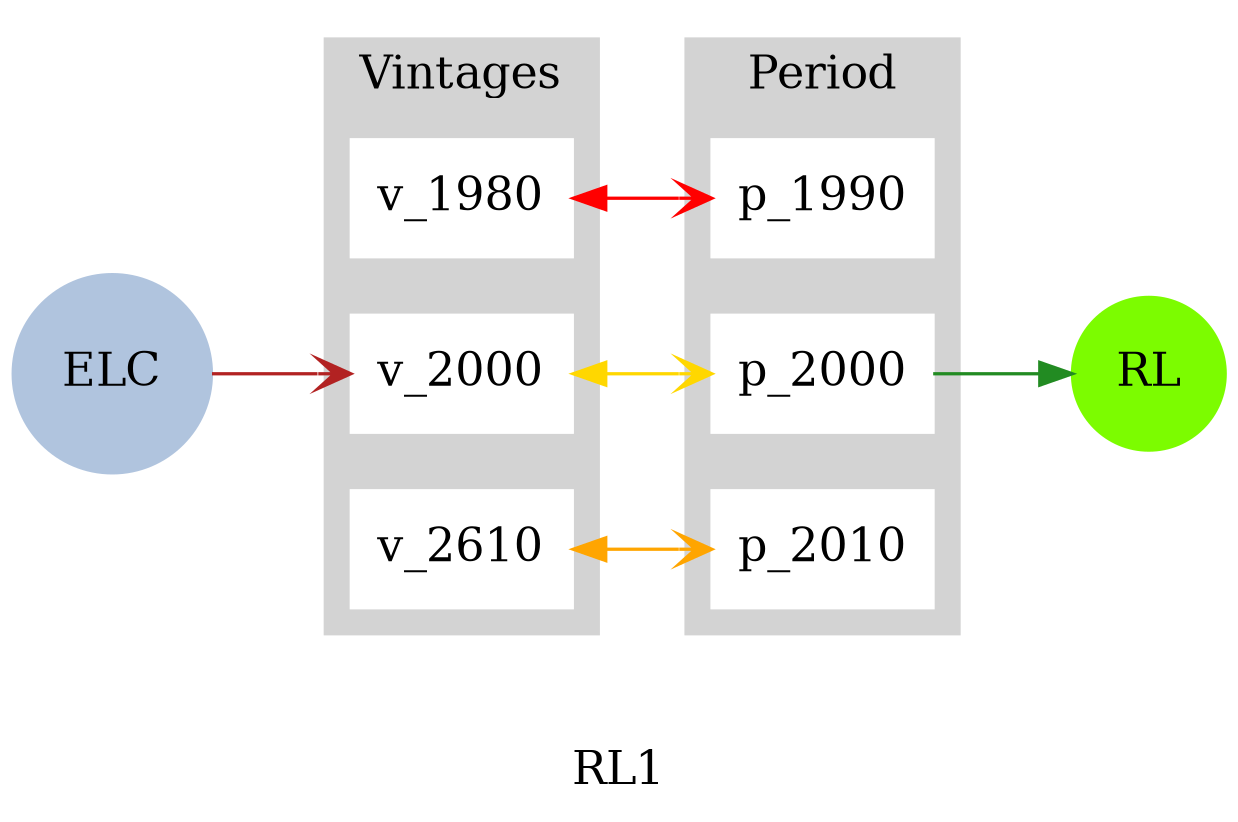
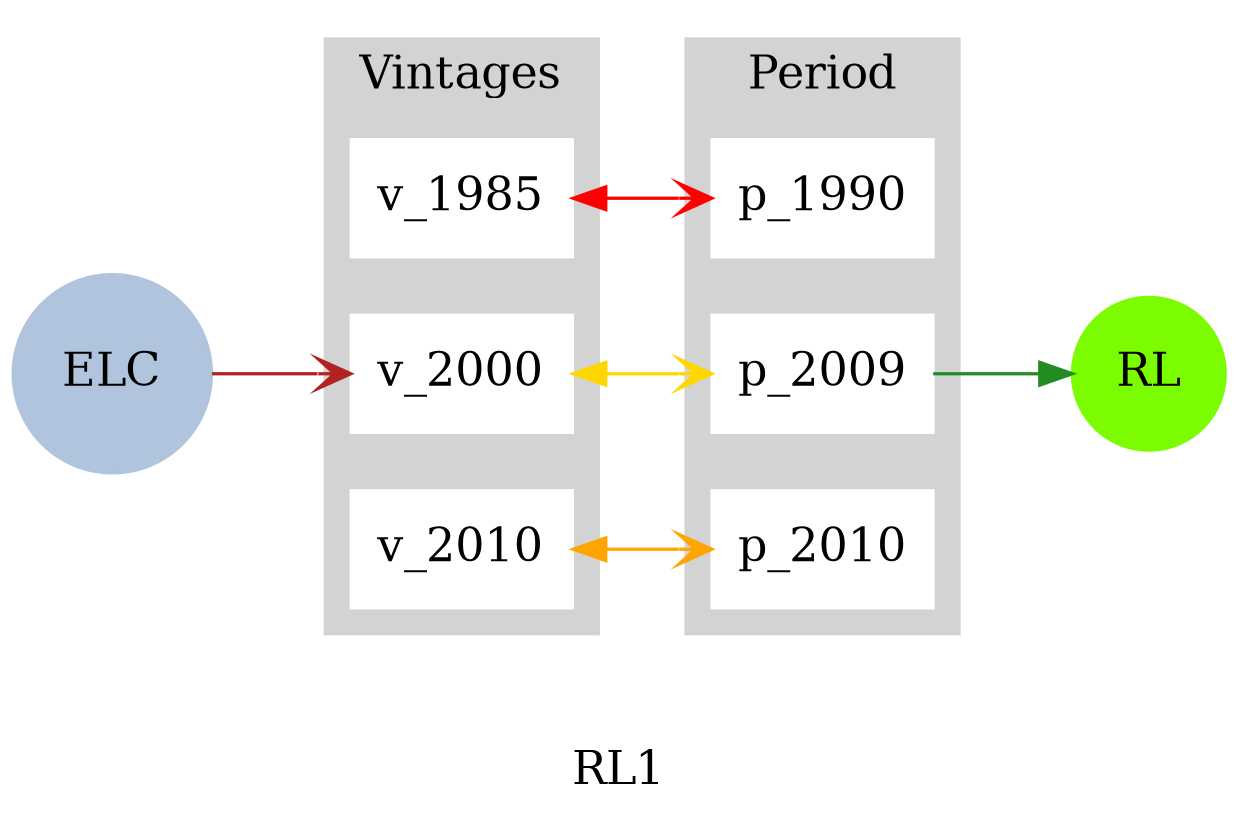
node "v_1980": label "v_1980" -> "v_1985"
node "p_2000": label "p_2000" -> "p_2009"
node "v_2610": label "v_2610" -> "v_2010"
